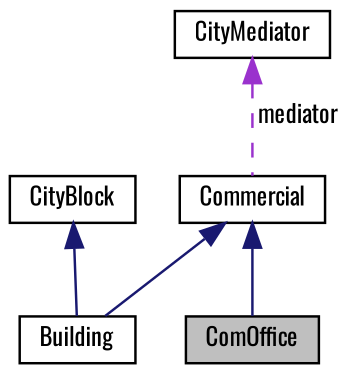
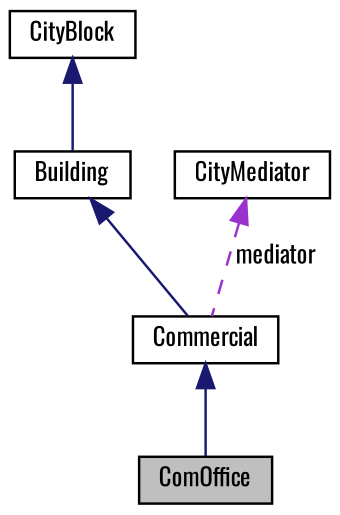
edge "Building" -> "Commercial": reversed
